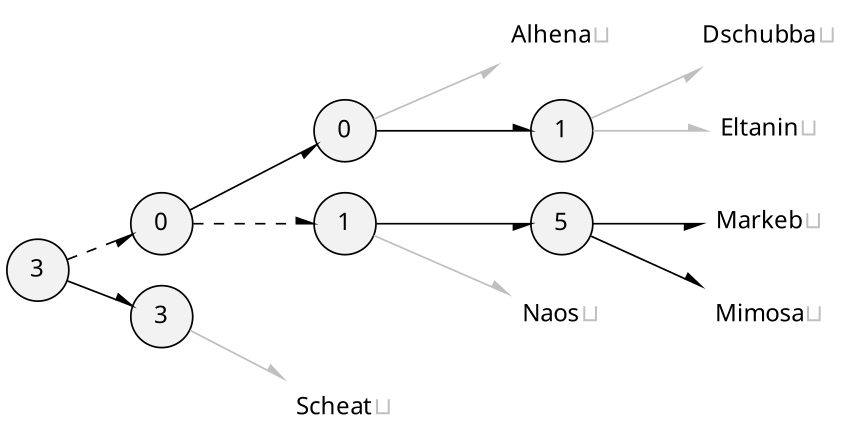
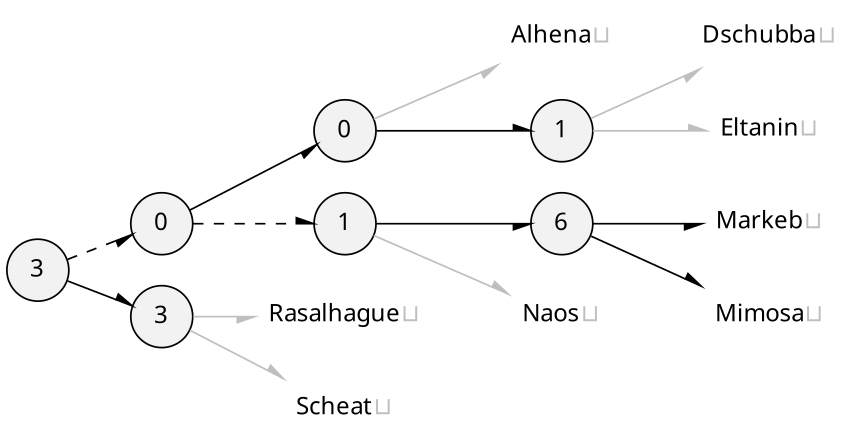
node "5": label "5" -> "6"
node "Rasalhague": added
